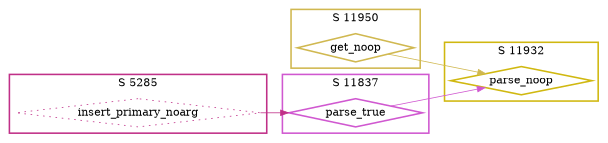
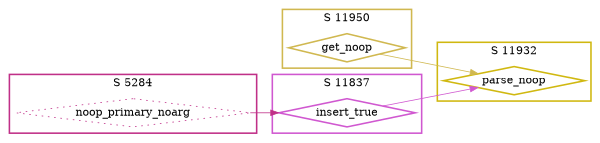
cluster "S 5285": label "S 5285" -> "S 5284"
node "insert_primary_noarg": label "insert_primary_noarg" -> "noop_primary_noarg"
node "parse_true": label "parse_true" -> "insert_true"
